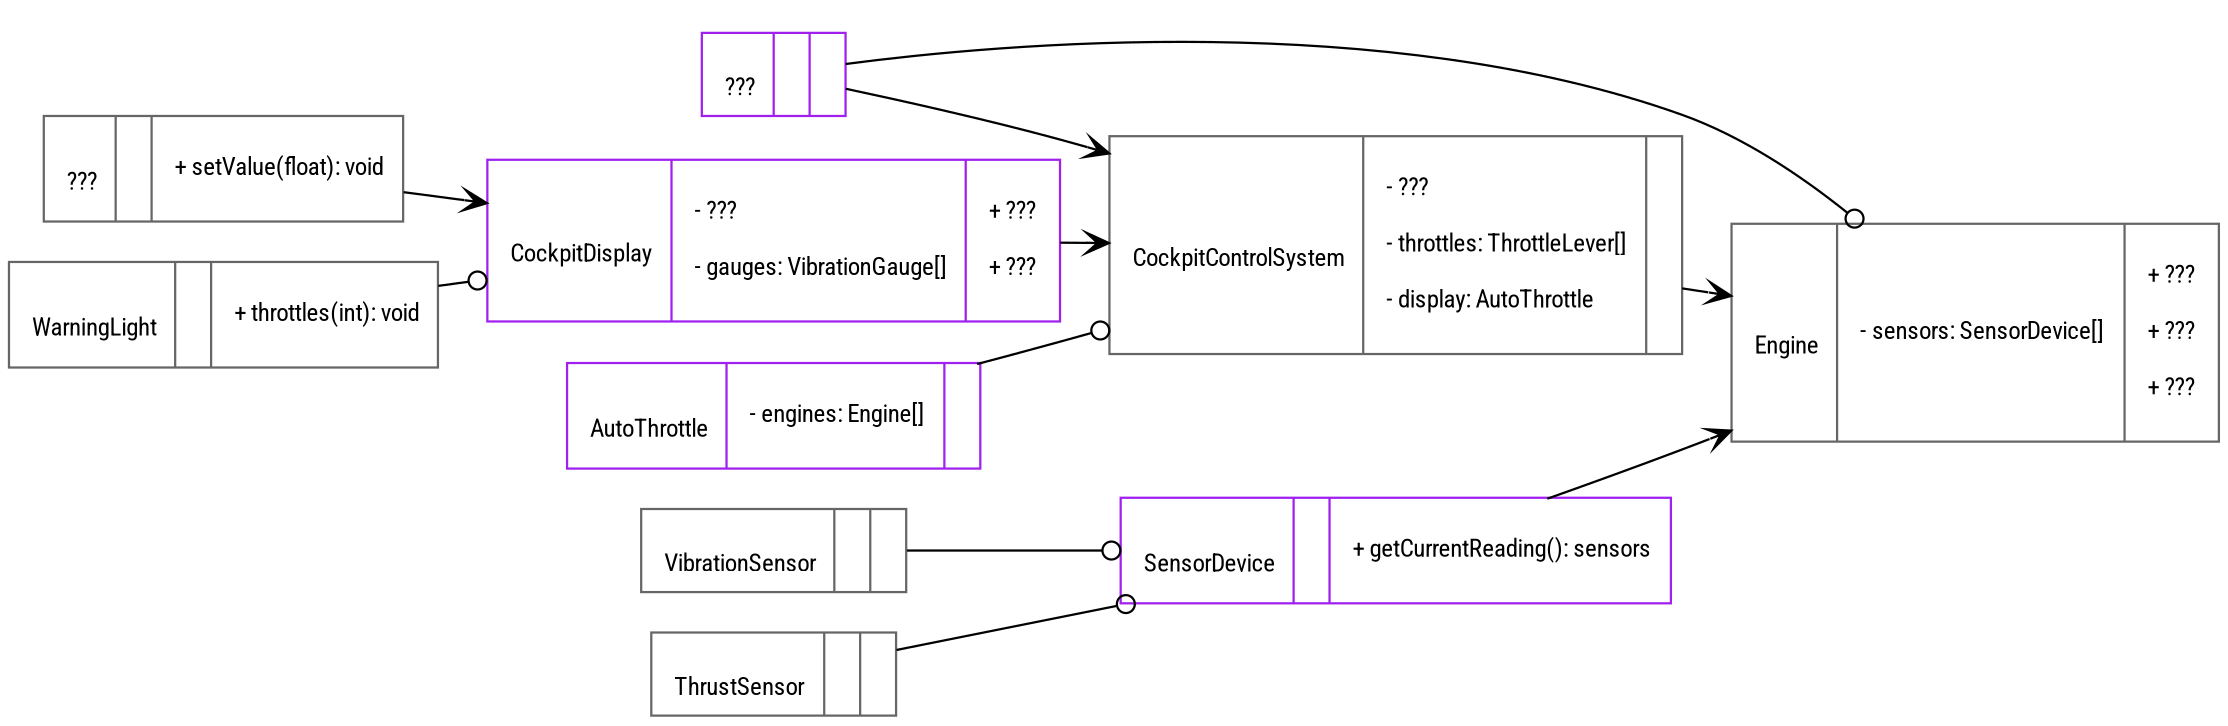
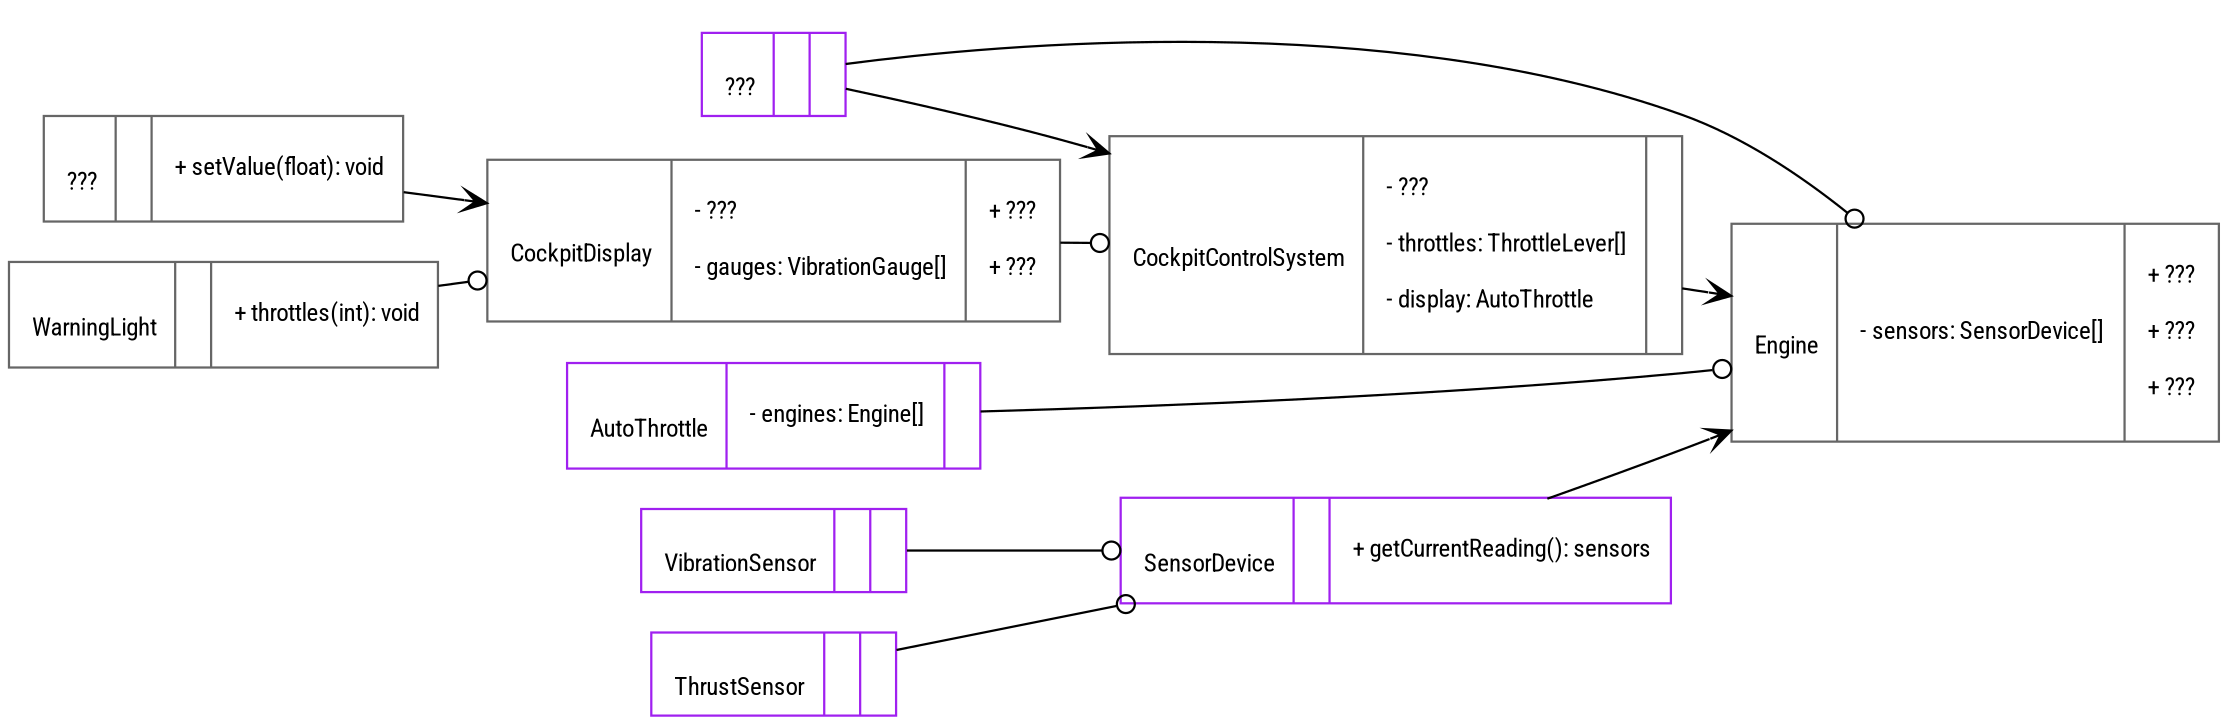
node "CockpitDisplay": color purple -> gray40
edge "CockpitDisplay" -> "CockpitControlSystem": arrowhead vee -> odot
edge "AutoThrottle" -> "CockpitControlSystem": now "AutoThrottle" -> "Engine"
node "VibrationSensor": color gray40 -> purple
node "ThrustSensor": color gray40 -> purple
